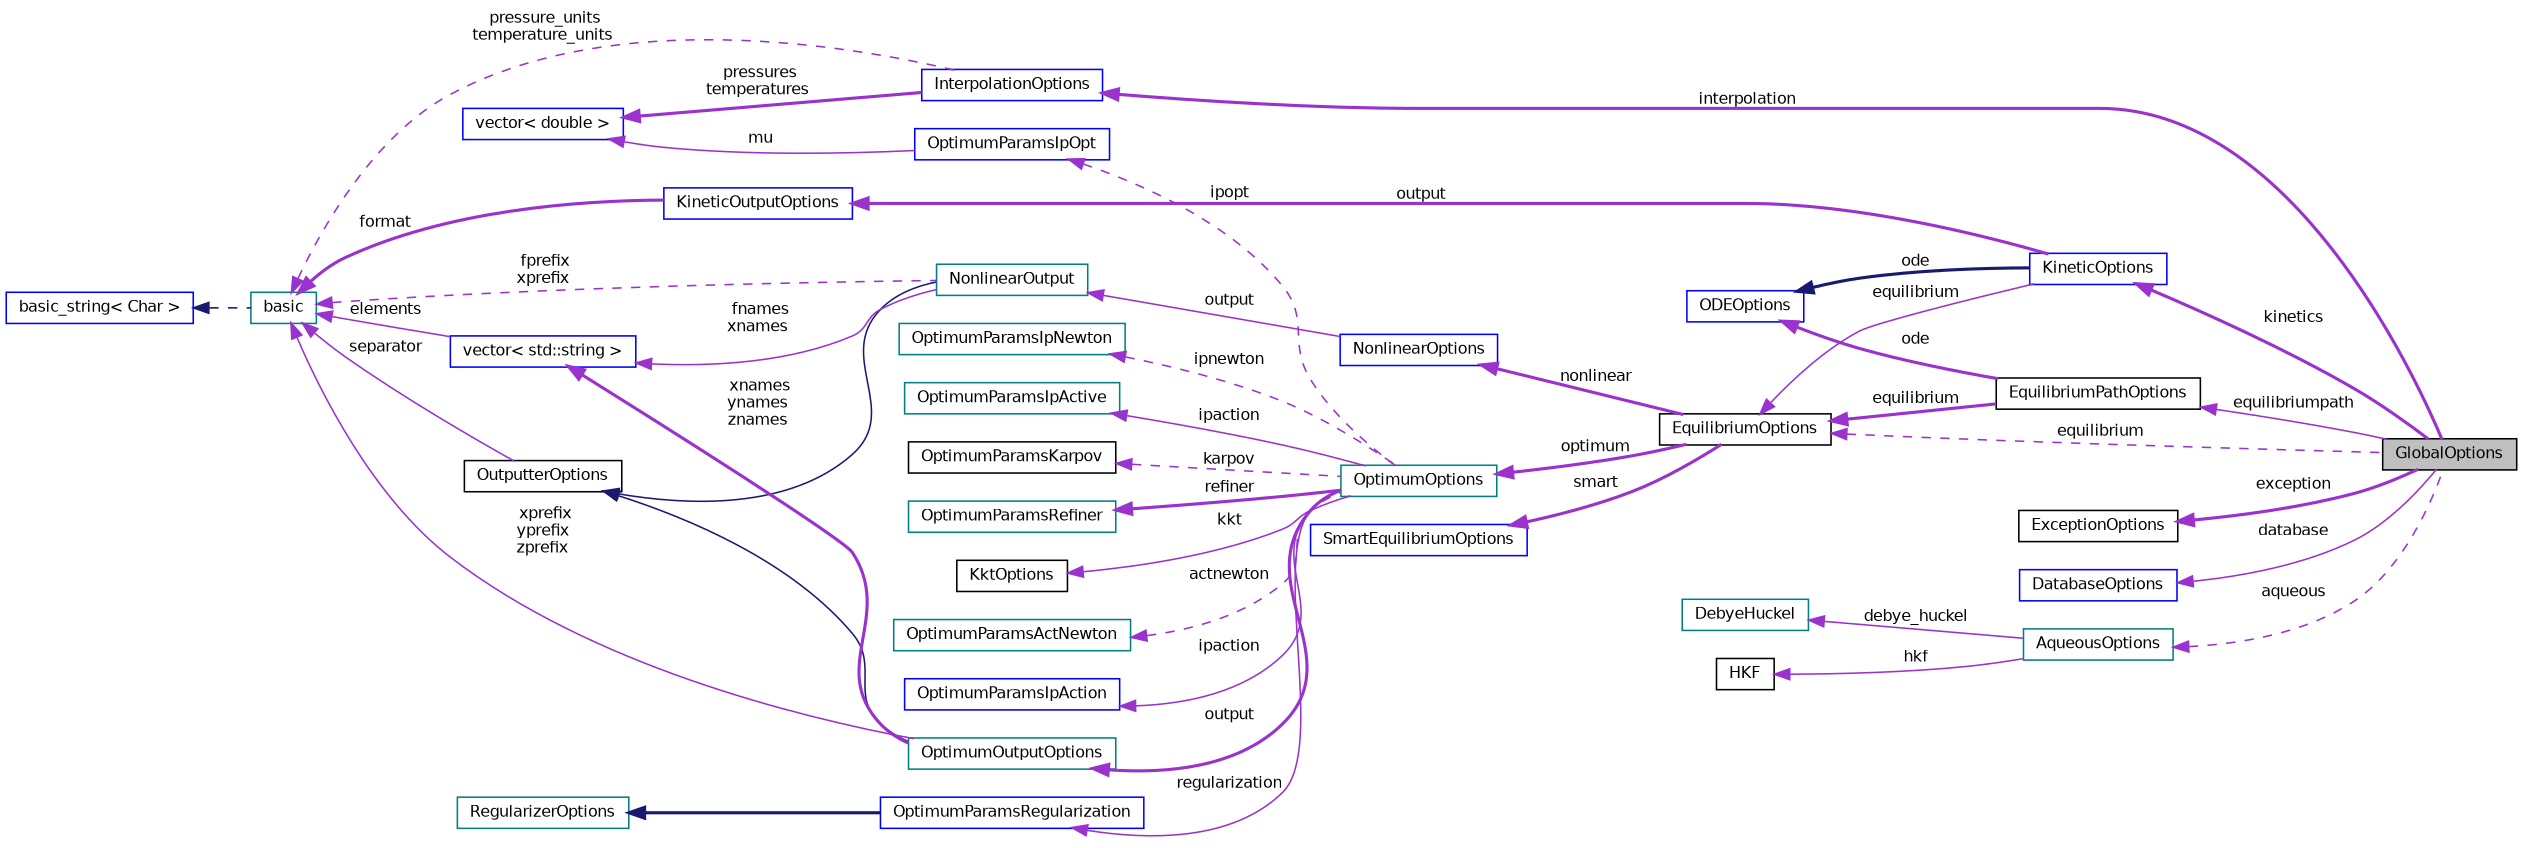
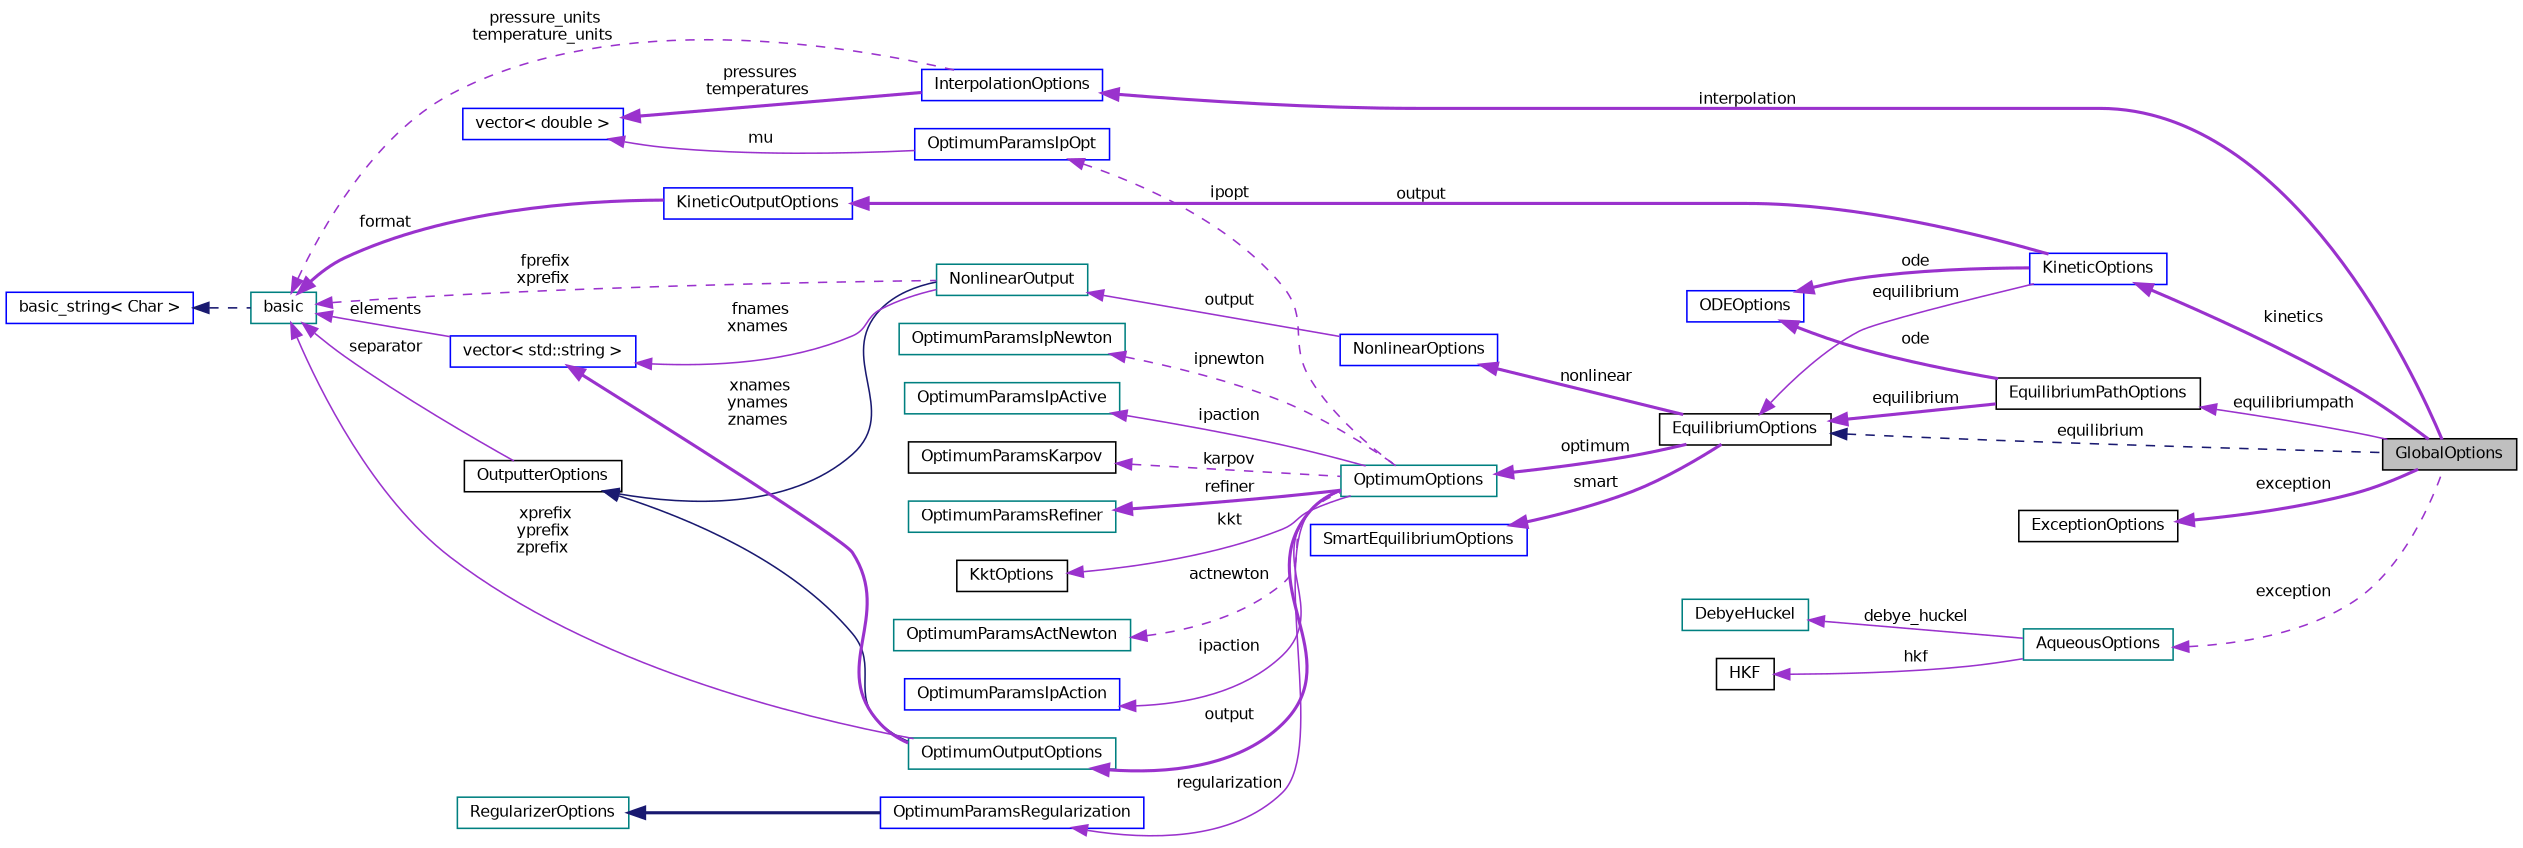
edge "KineticOptions" -> "ODEOptions": color midnightblue -> darkorchid3
edge "GlobalOptions" -> "EquilibriumOptions": color darkorchid3 -> midnightblue
node "DatabaseOptions": removed
edge "GlobalOptions" -> "AqueousOptions": label " aqueous" -> " exception"
